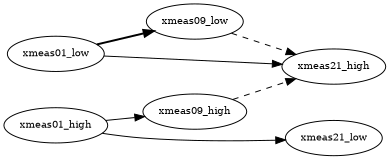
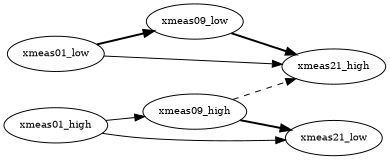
edge "xmeas09_low" -> "xmeas21_high": style dashed -> bold
edge "xmeas09_high" -> "xmeas21_low": added
